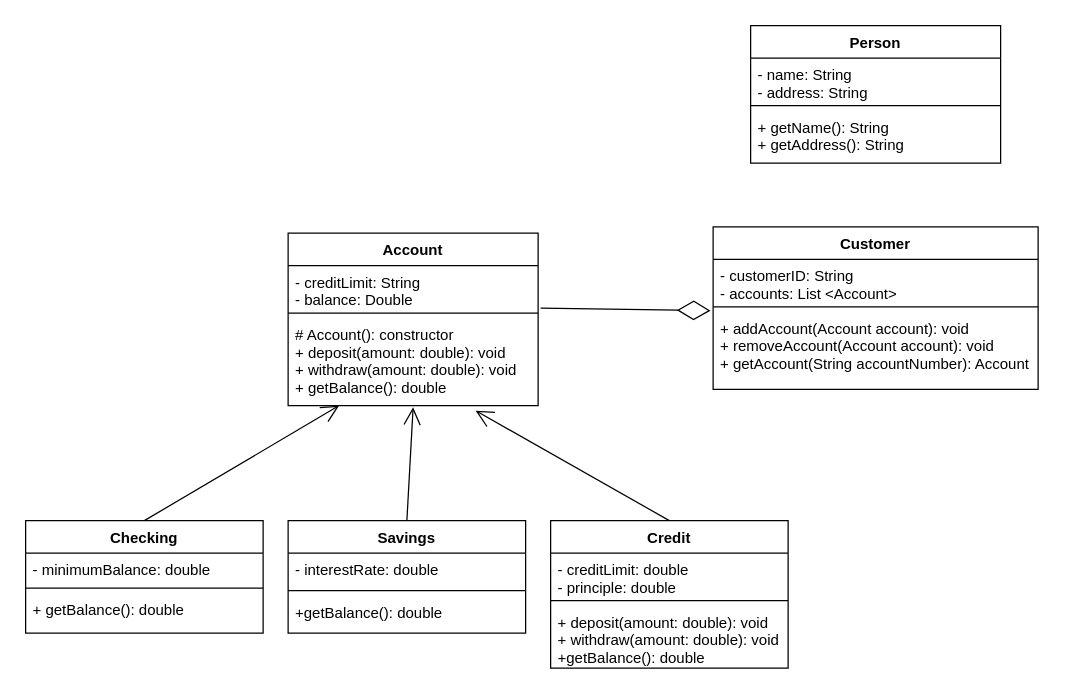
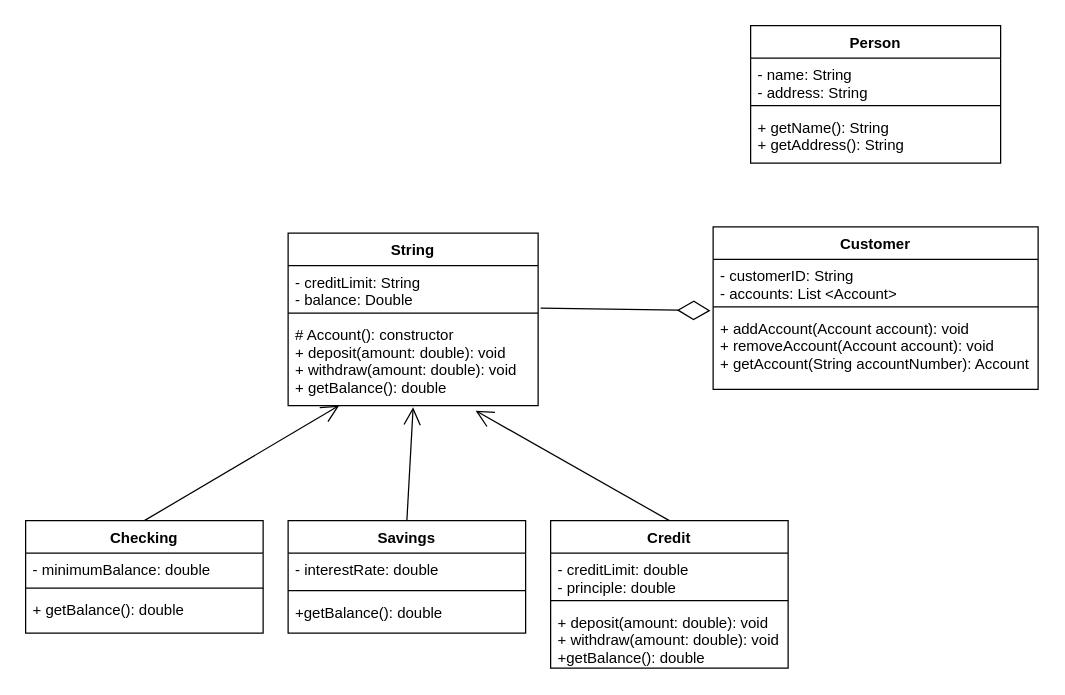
node "Account": label "Account" -> "String"
